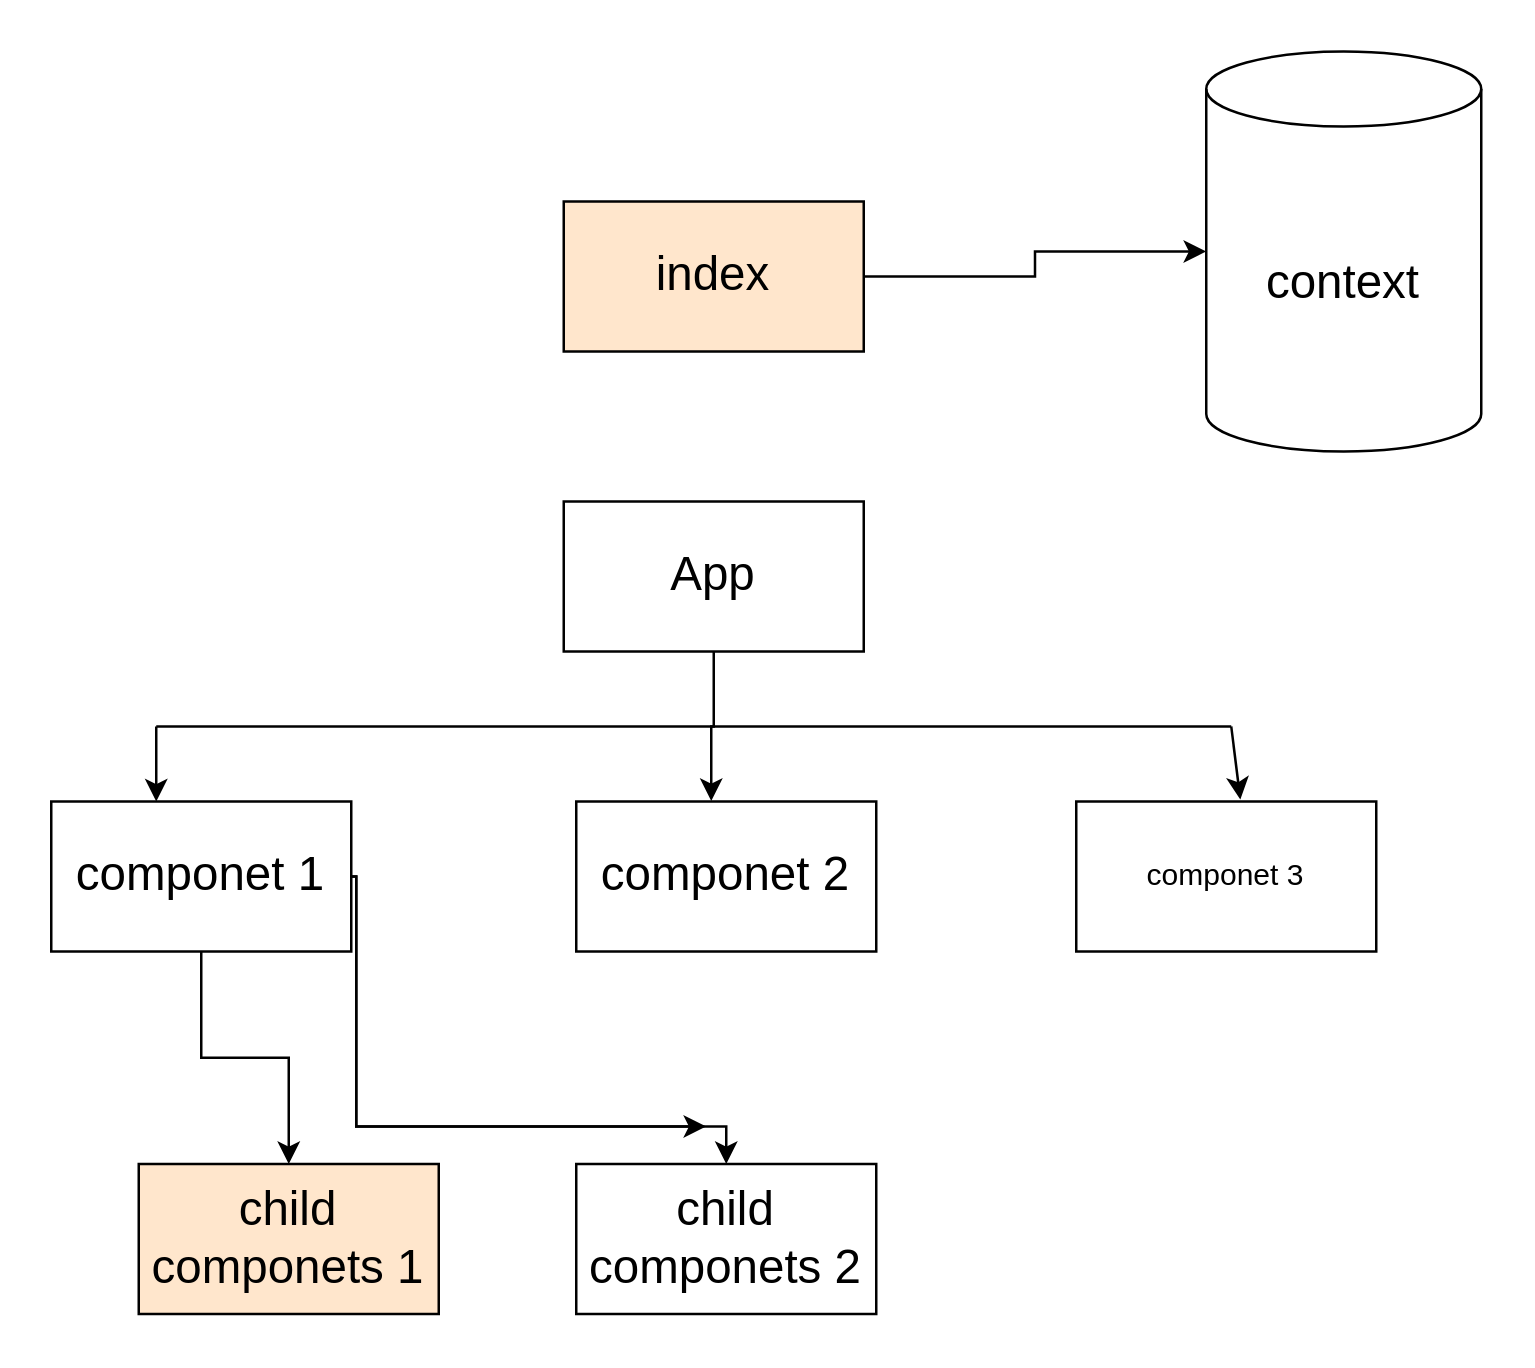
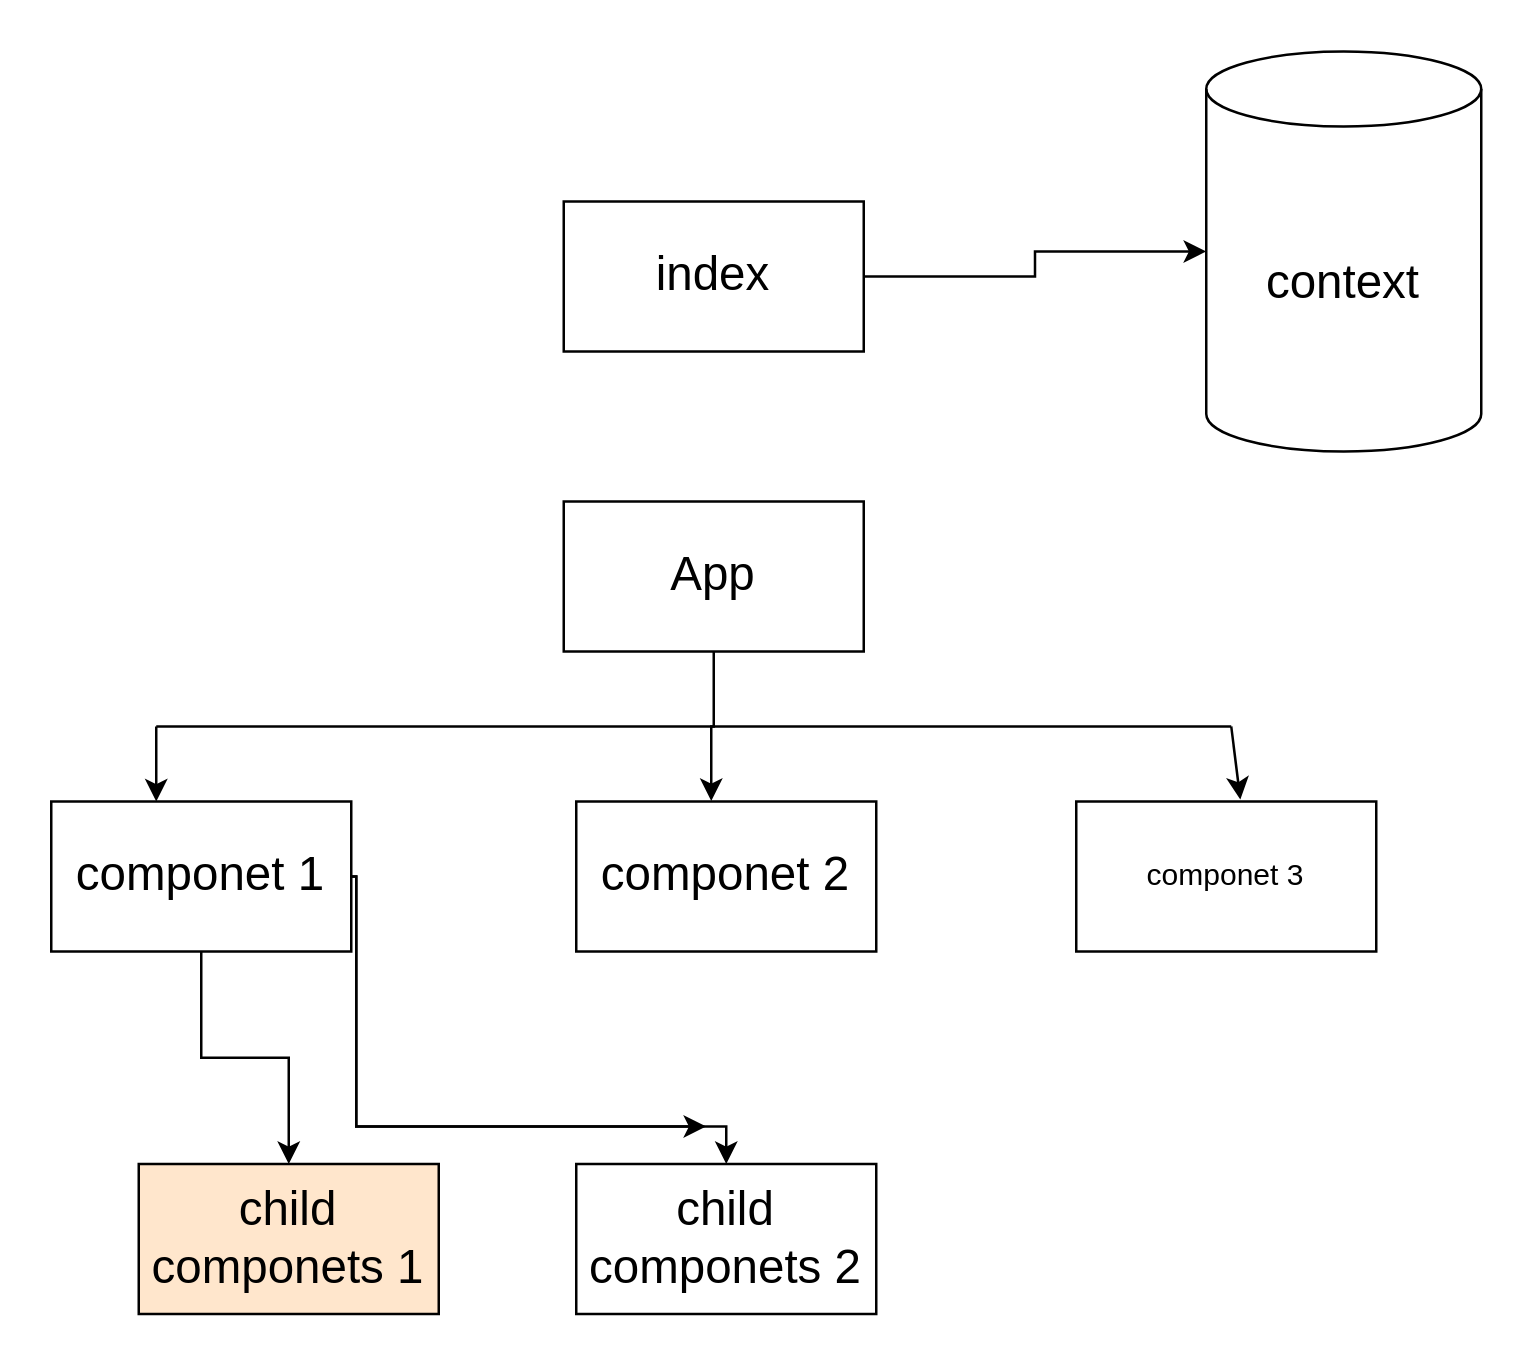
node "index": fillcolor #ffe6cc -> #ffffff
